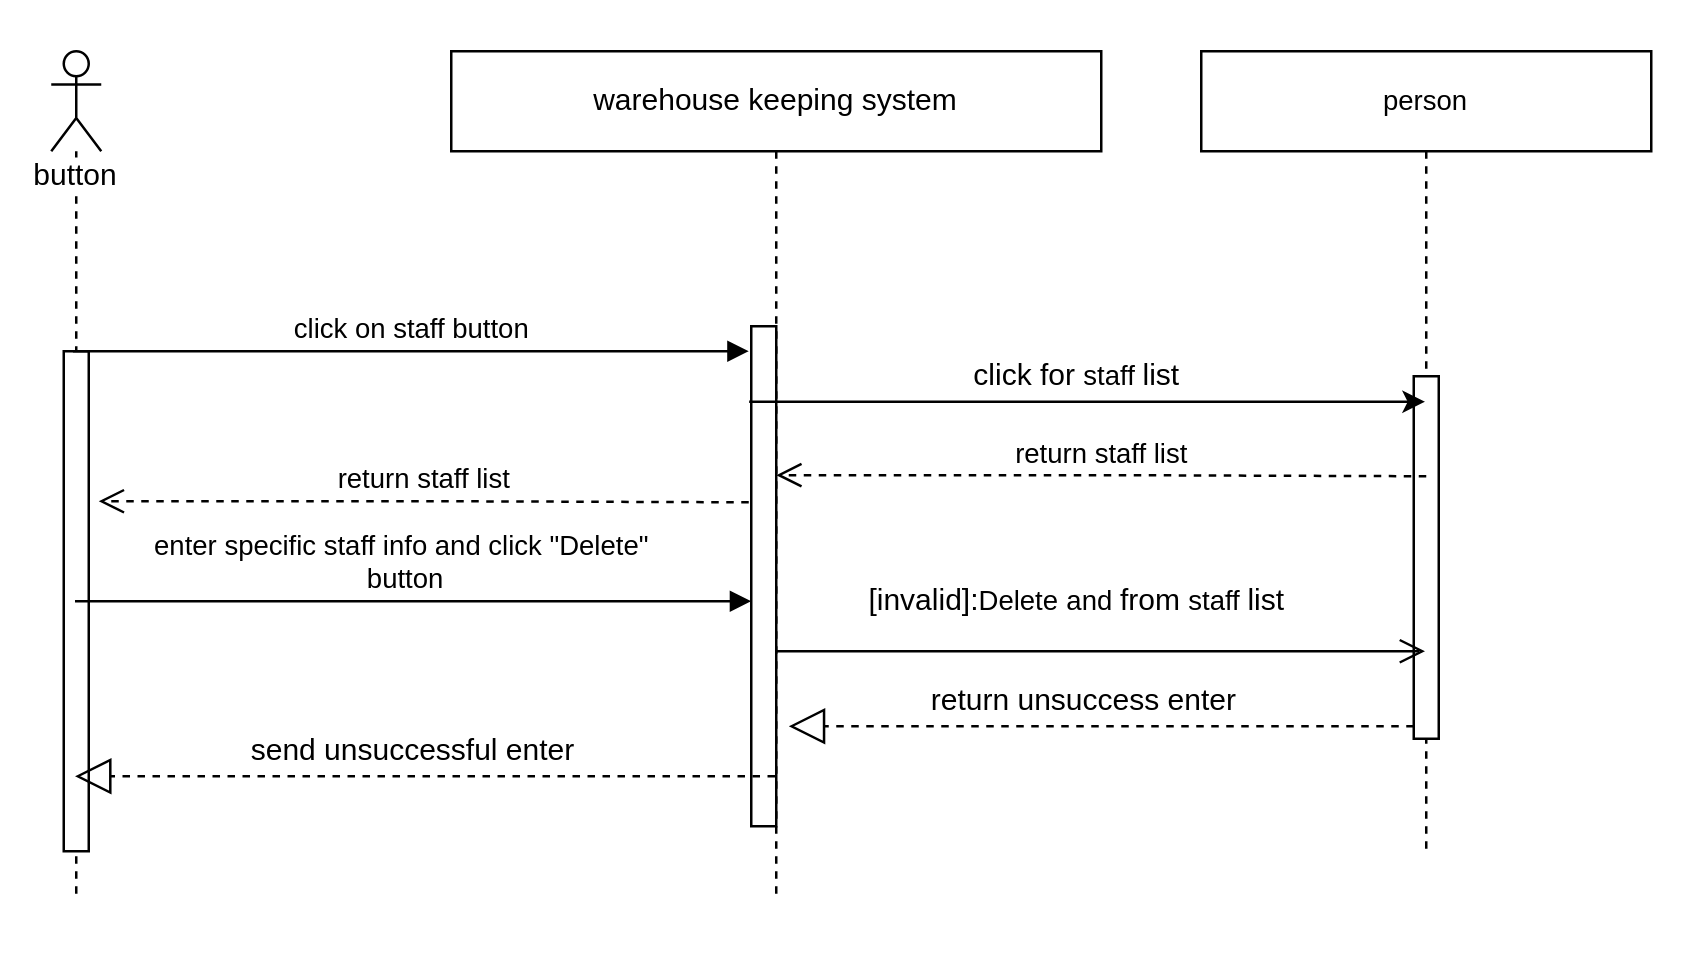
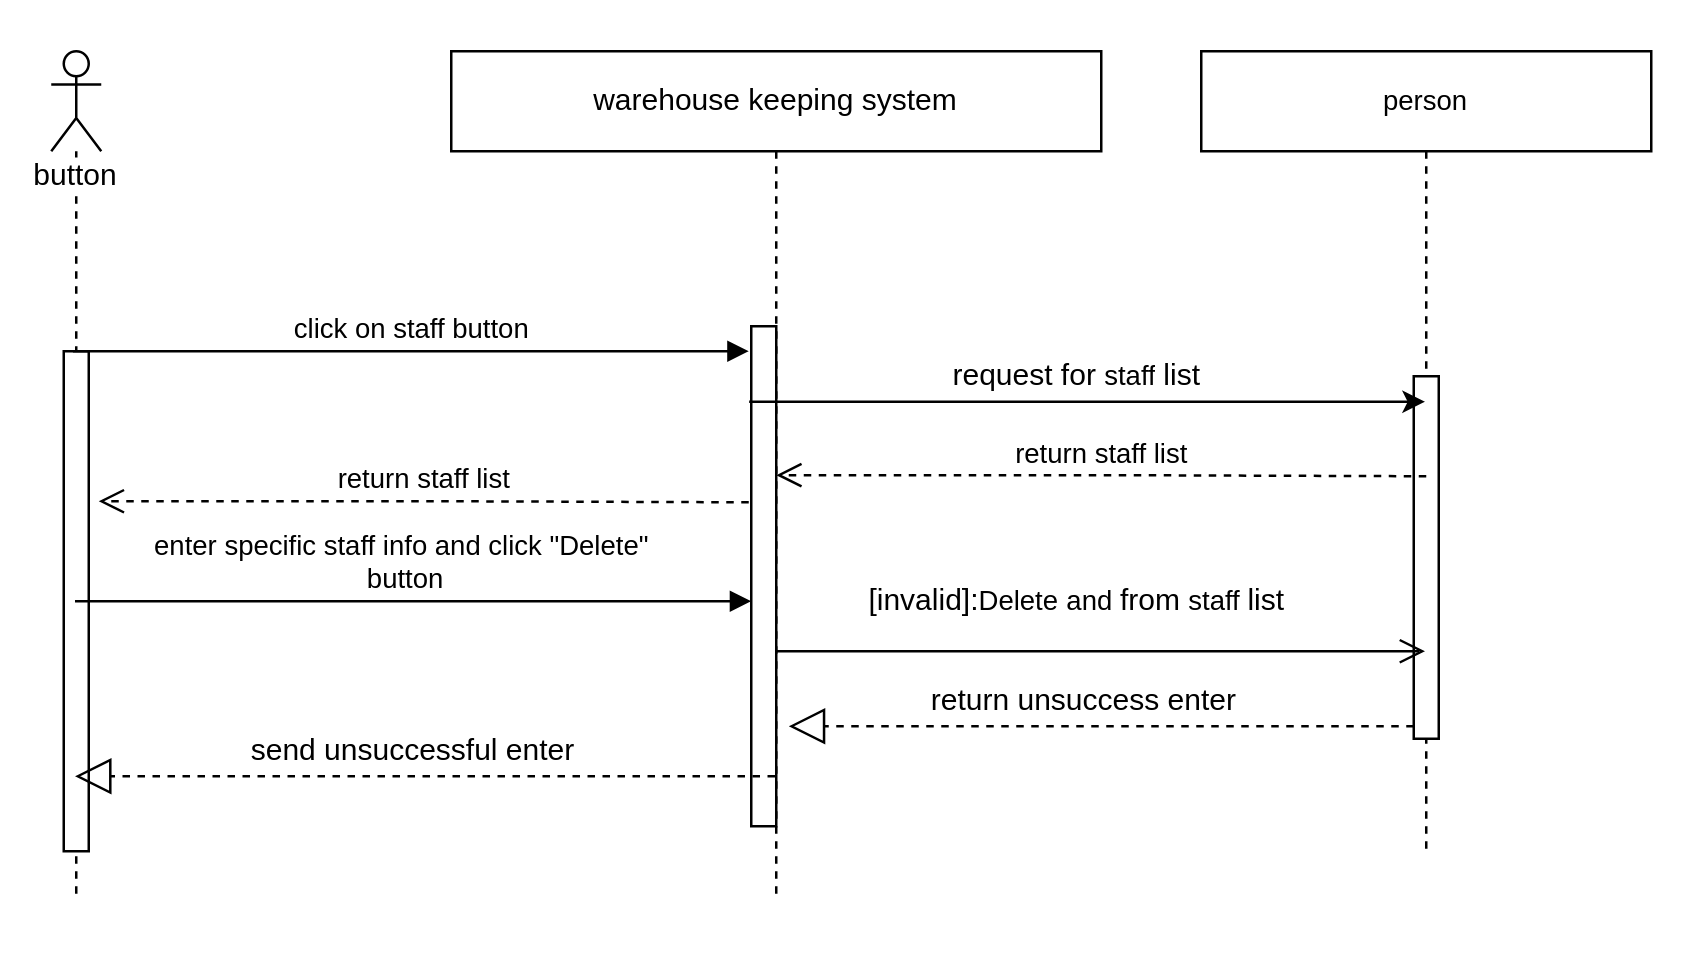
node "click for staff list": label "click for staff list" -> "request for staff list"
